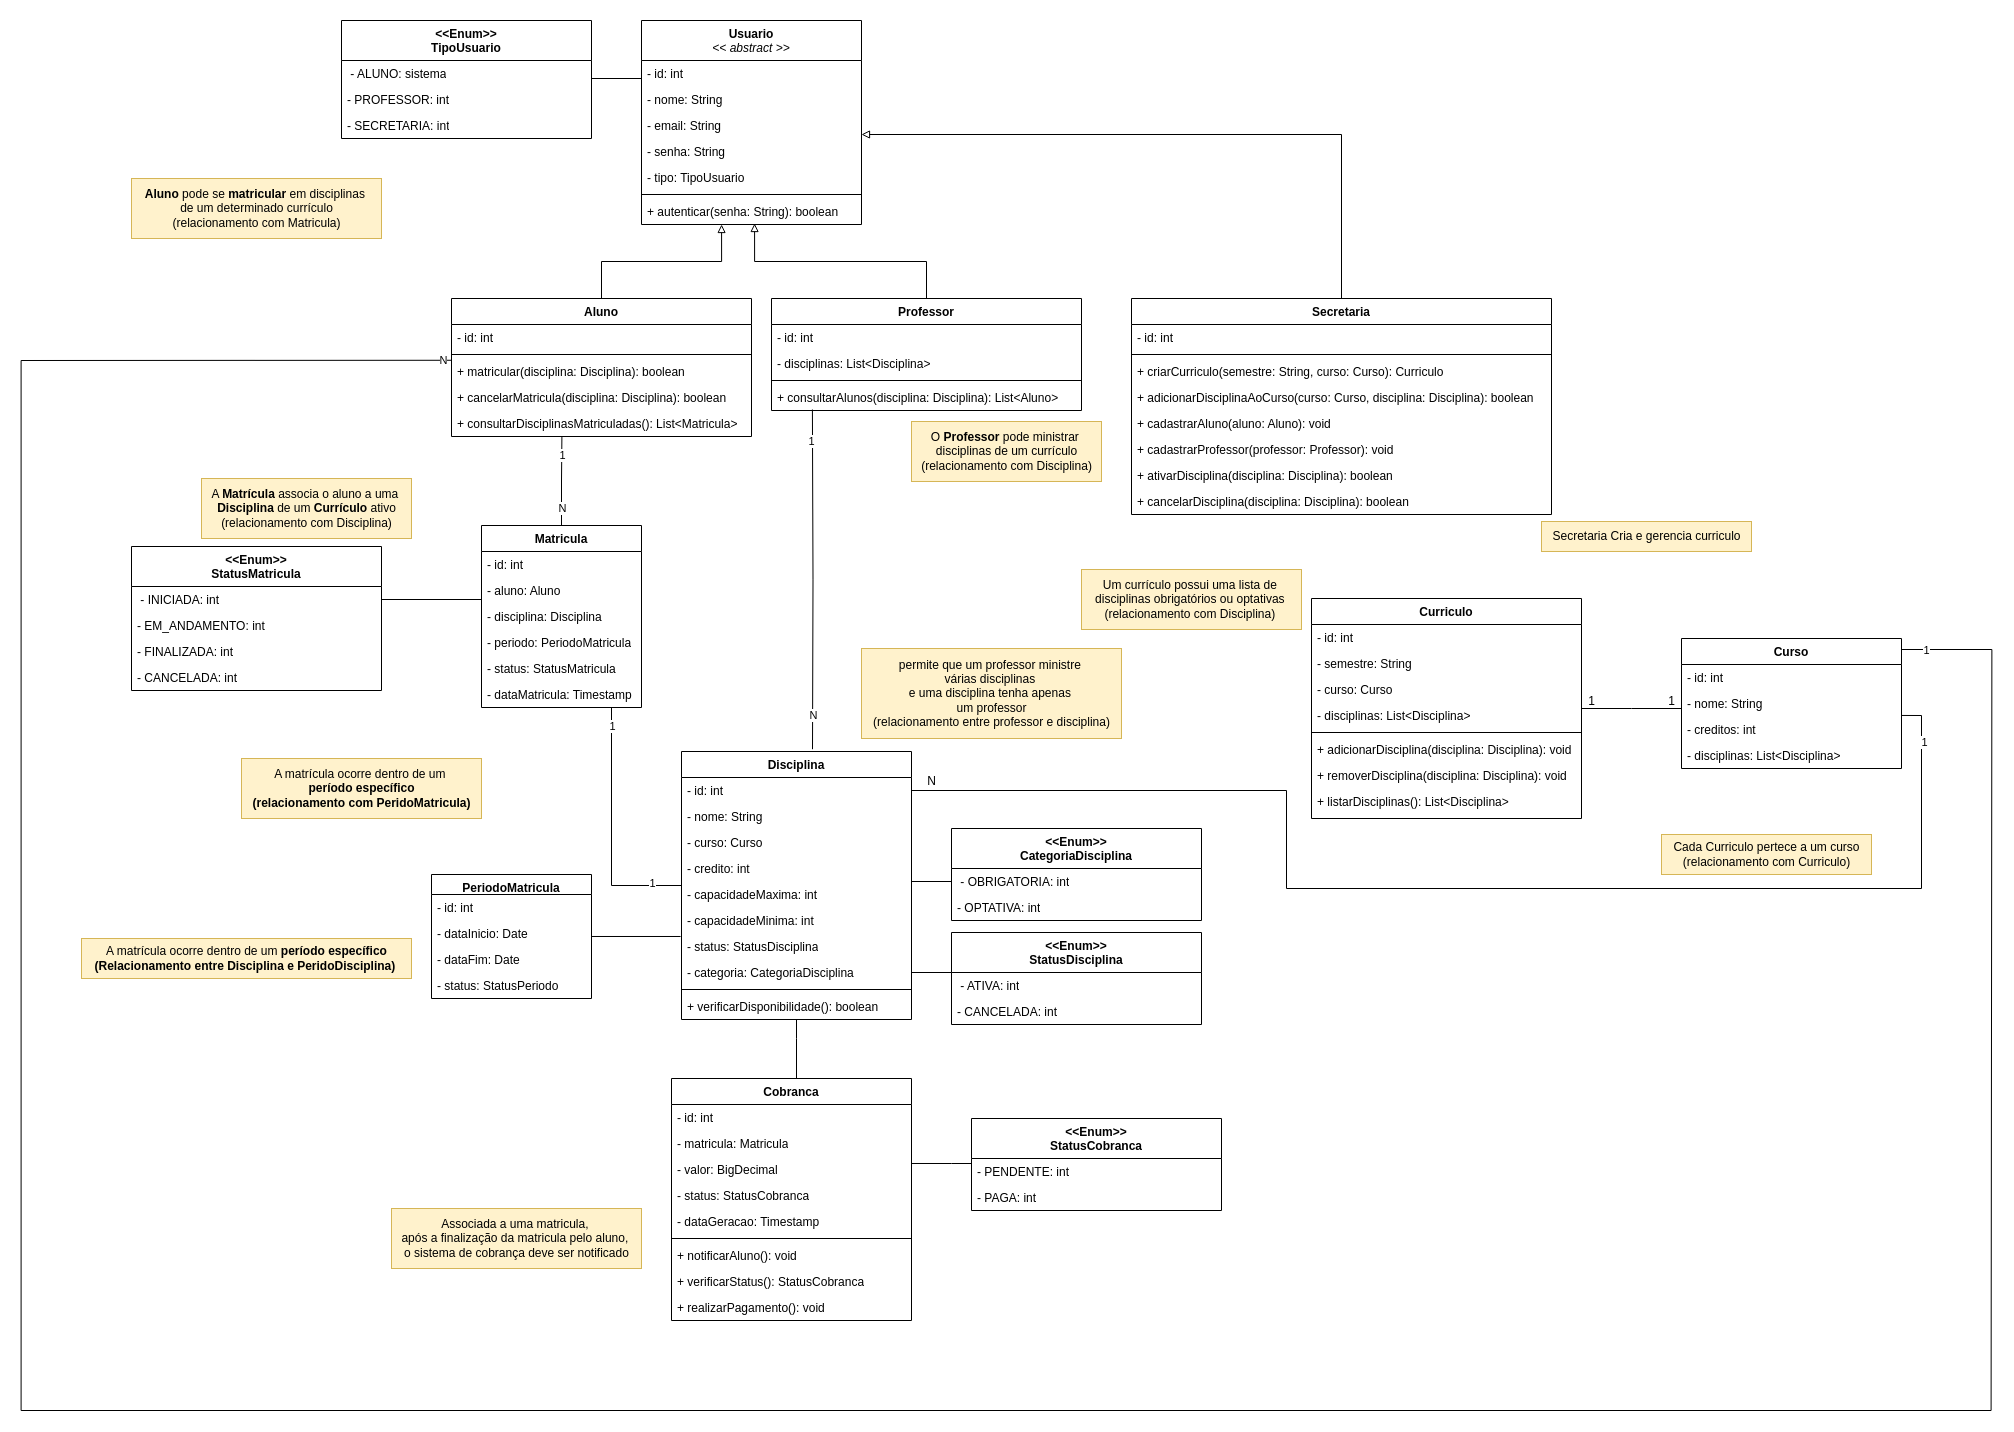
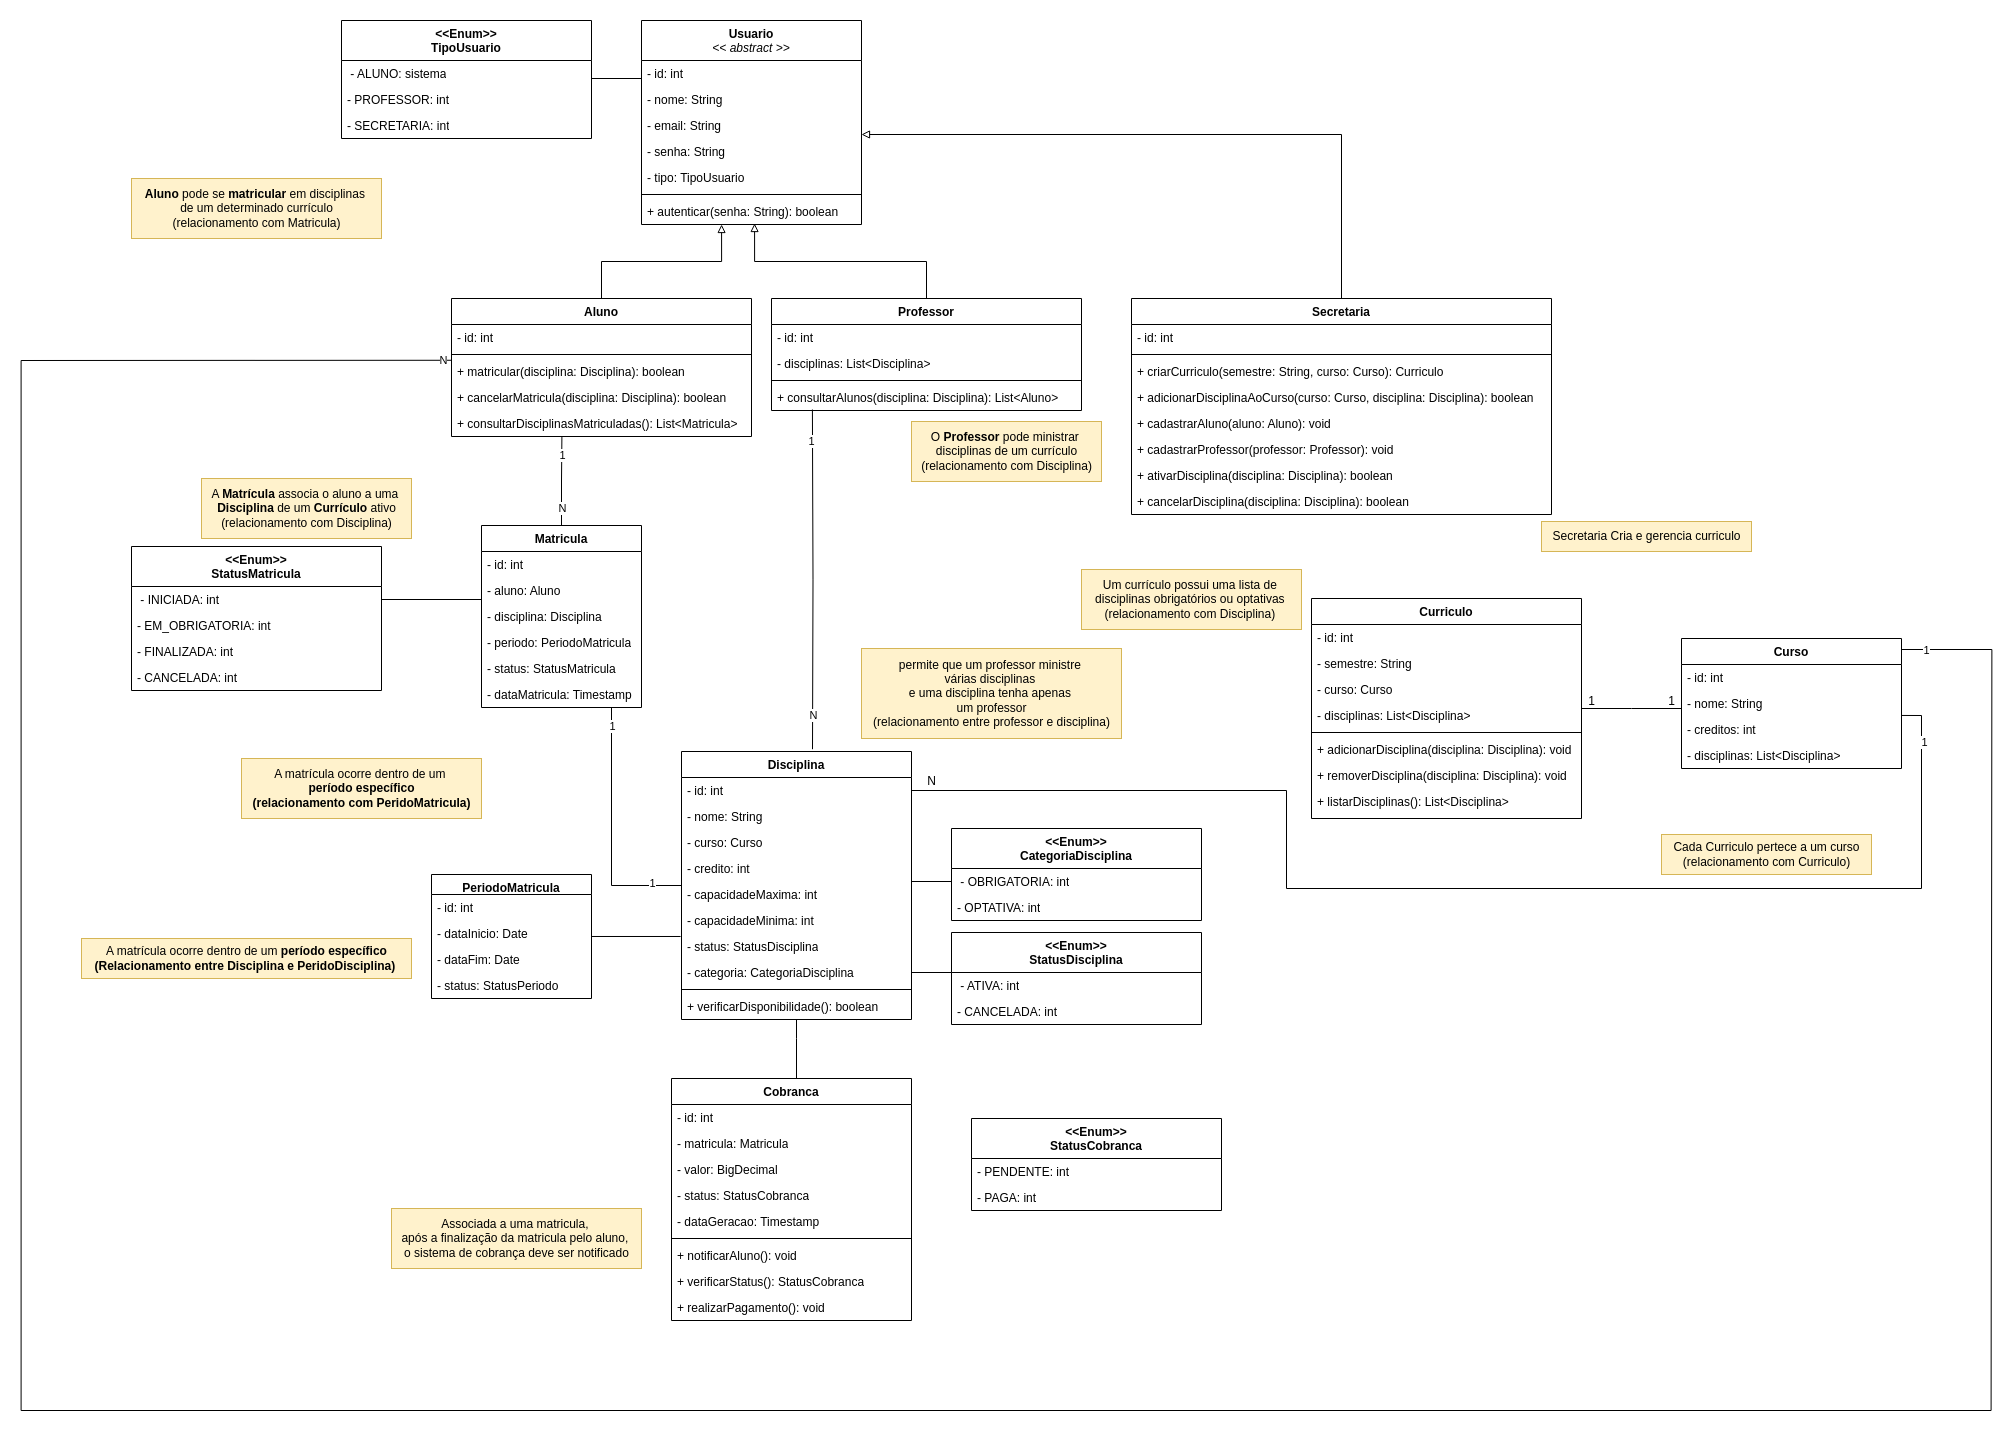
node "- EM_ANDAMENTO: int": label "- EM_ANDAMENTO: int" -> "- EM_OBRIGATORIA: int"
edge "<<Enum>> StatusCobranca" -- "- valor: BigDecimal": removed
